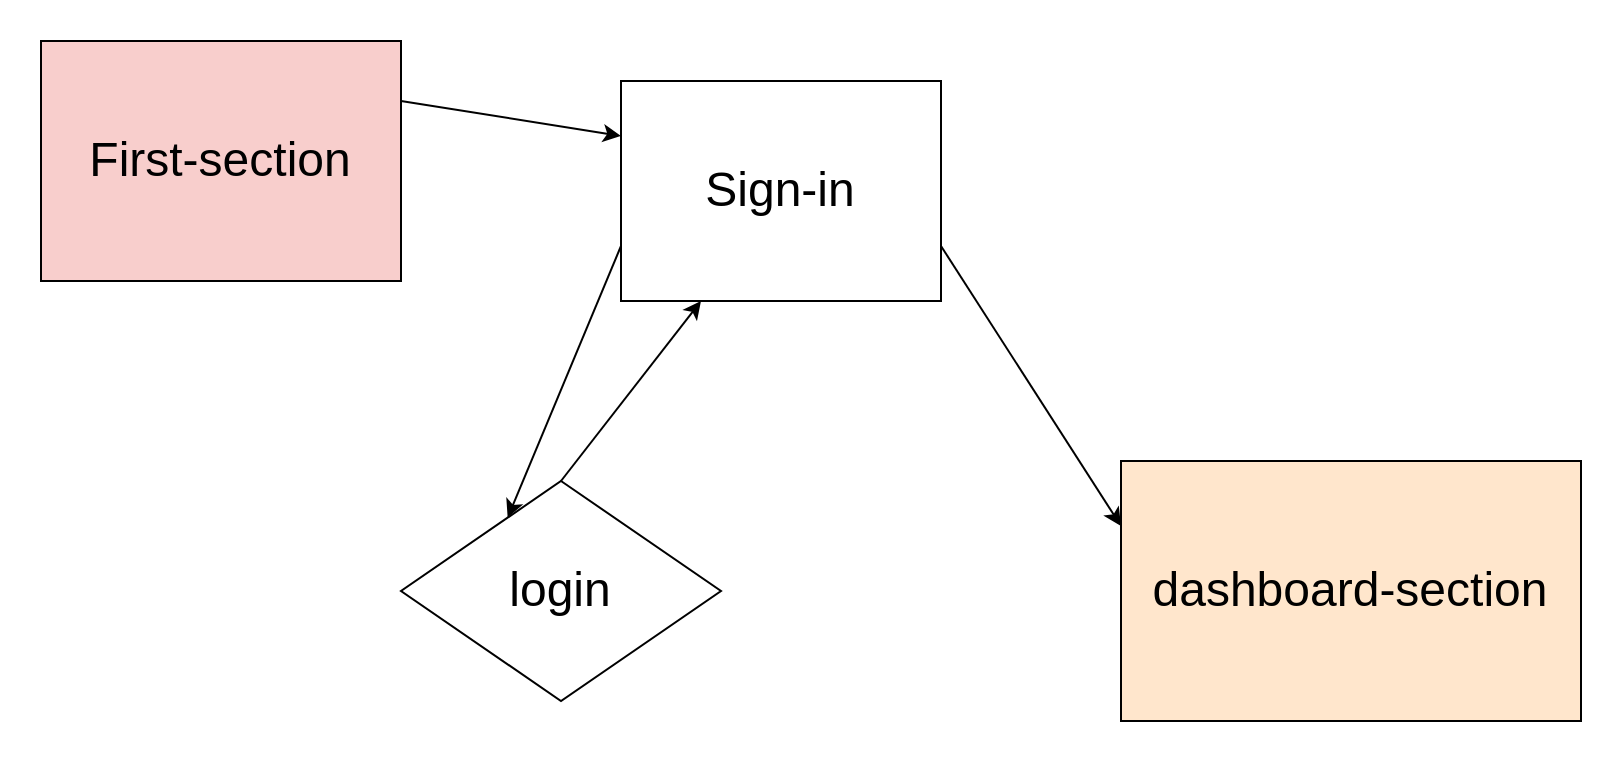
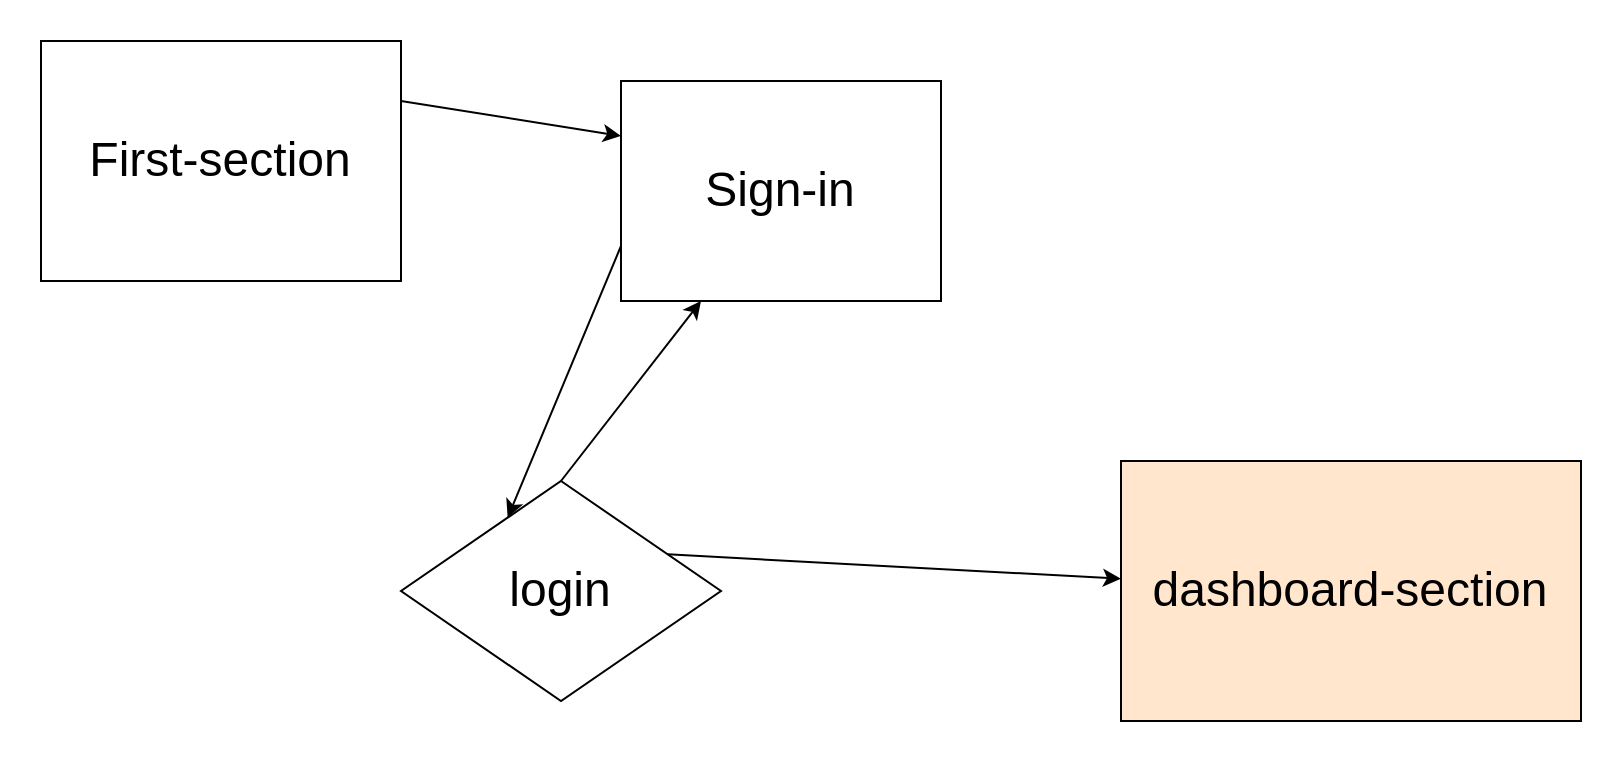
node "First-section": fillcolor #f8cecc -> #ffffff
edge "Sign-in" -> "dashboard-section": removed
edge "login" -> "dashboard-section": added
